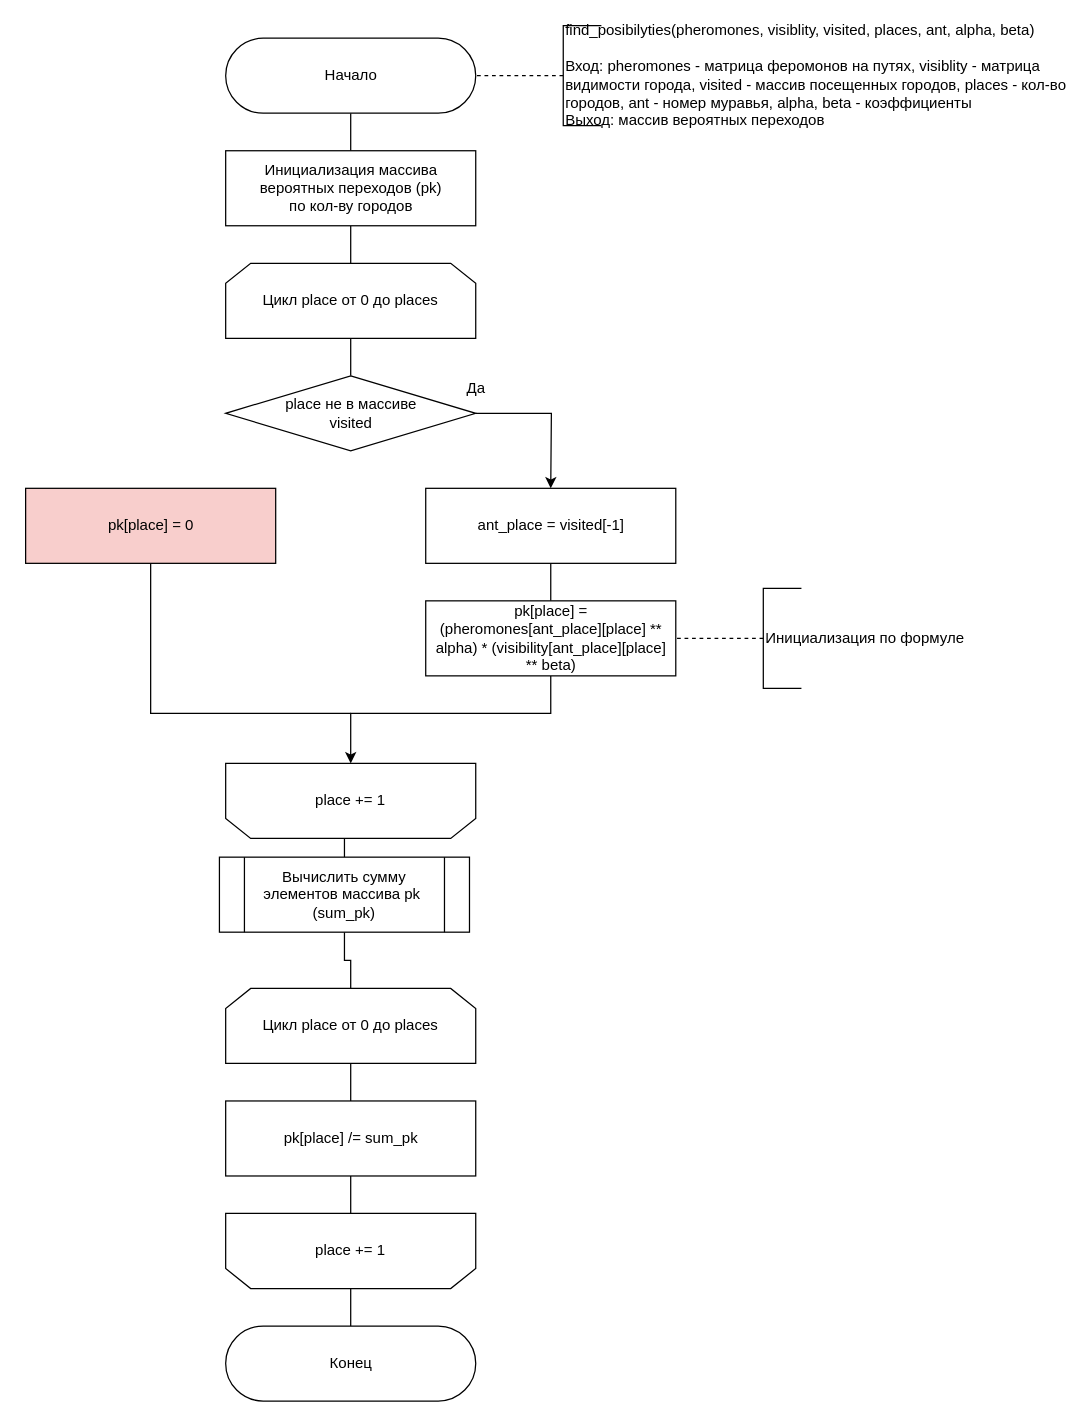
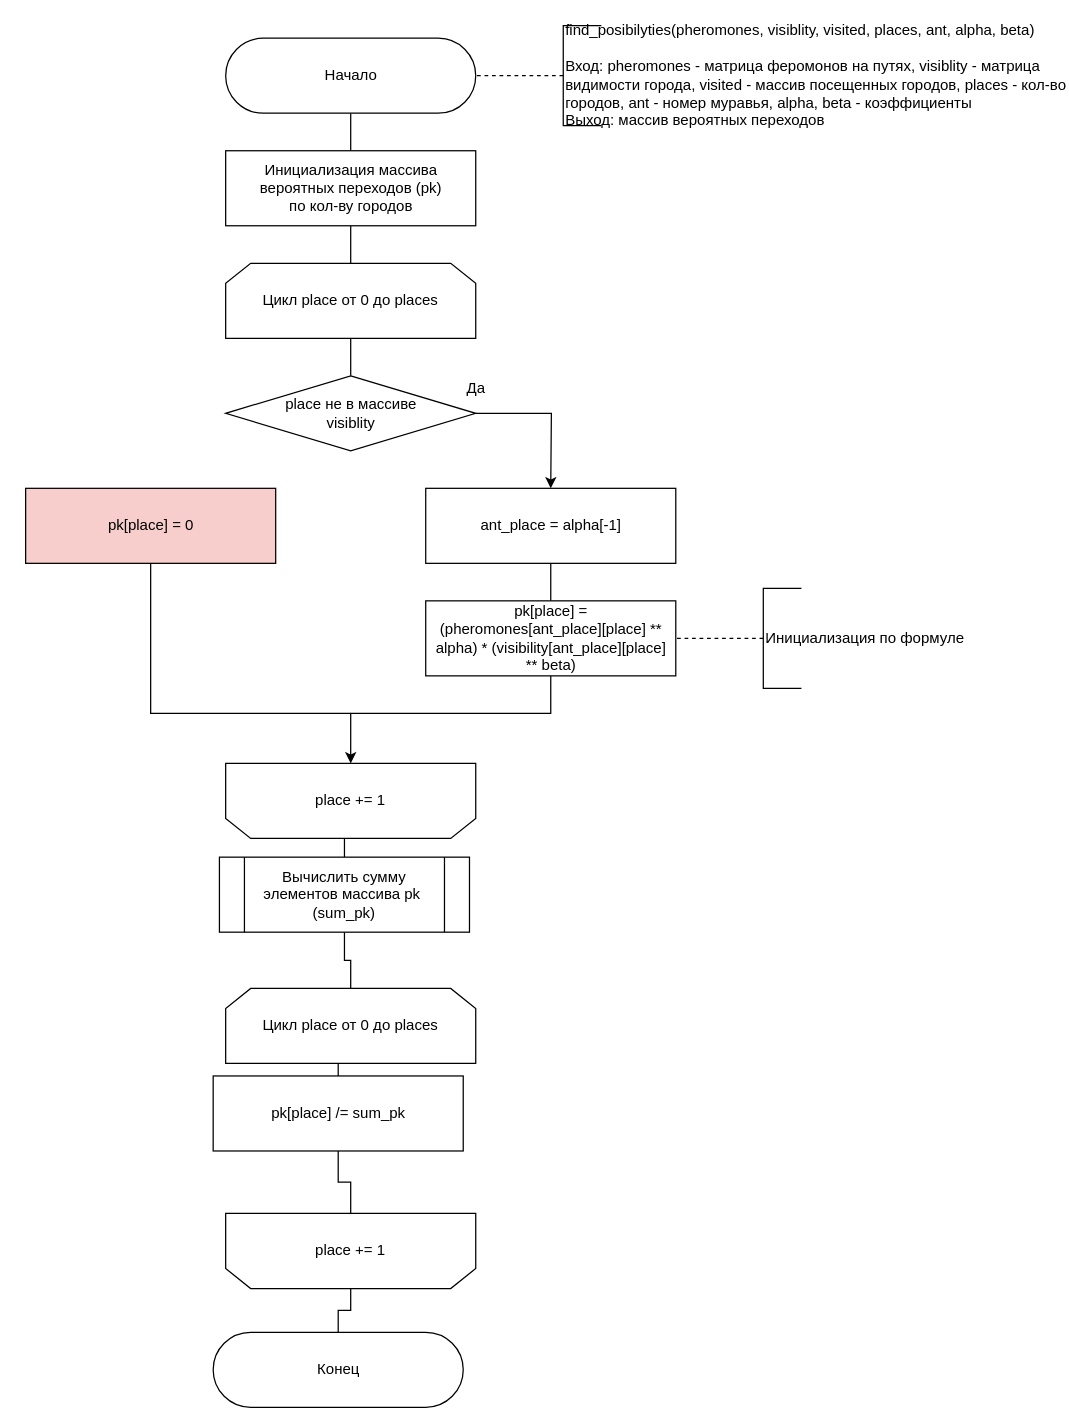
node "place не в массиве visited": label "place не в массиве visited" -> "place не в массиве visiblity"
node "ant_place = visited[-1]": label "ant_place = visited[-1]" -> "ant_place = alpha[-1]"
node "pk[place] /= sum_pk": moved (351, 1138) -> (338, 1113)
node "Конец": moved (351, 1363) -> (338, 1369)
